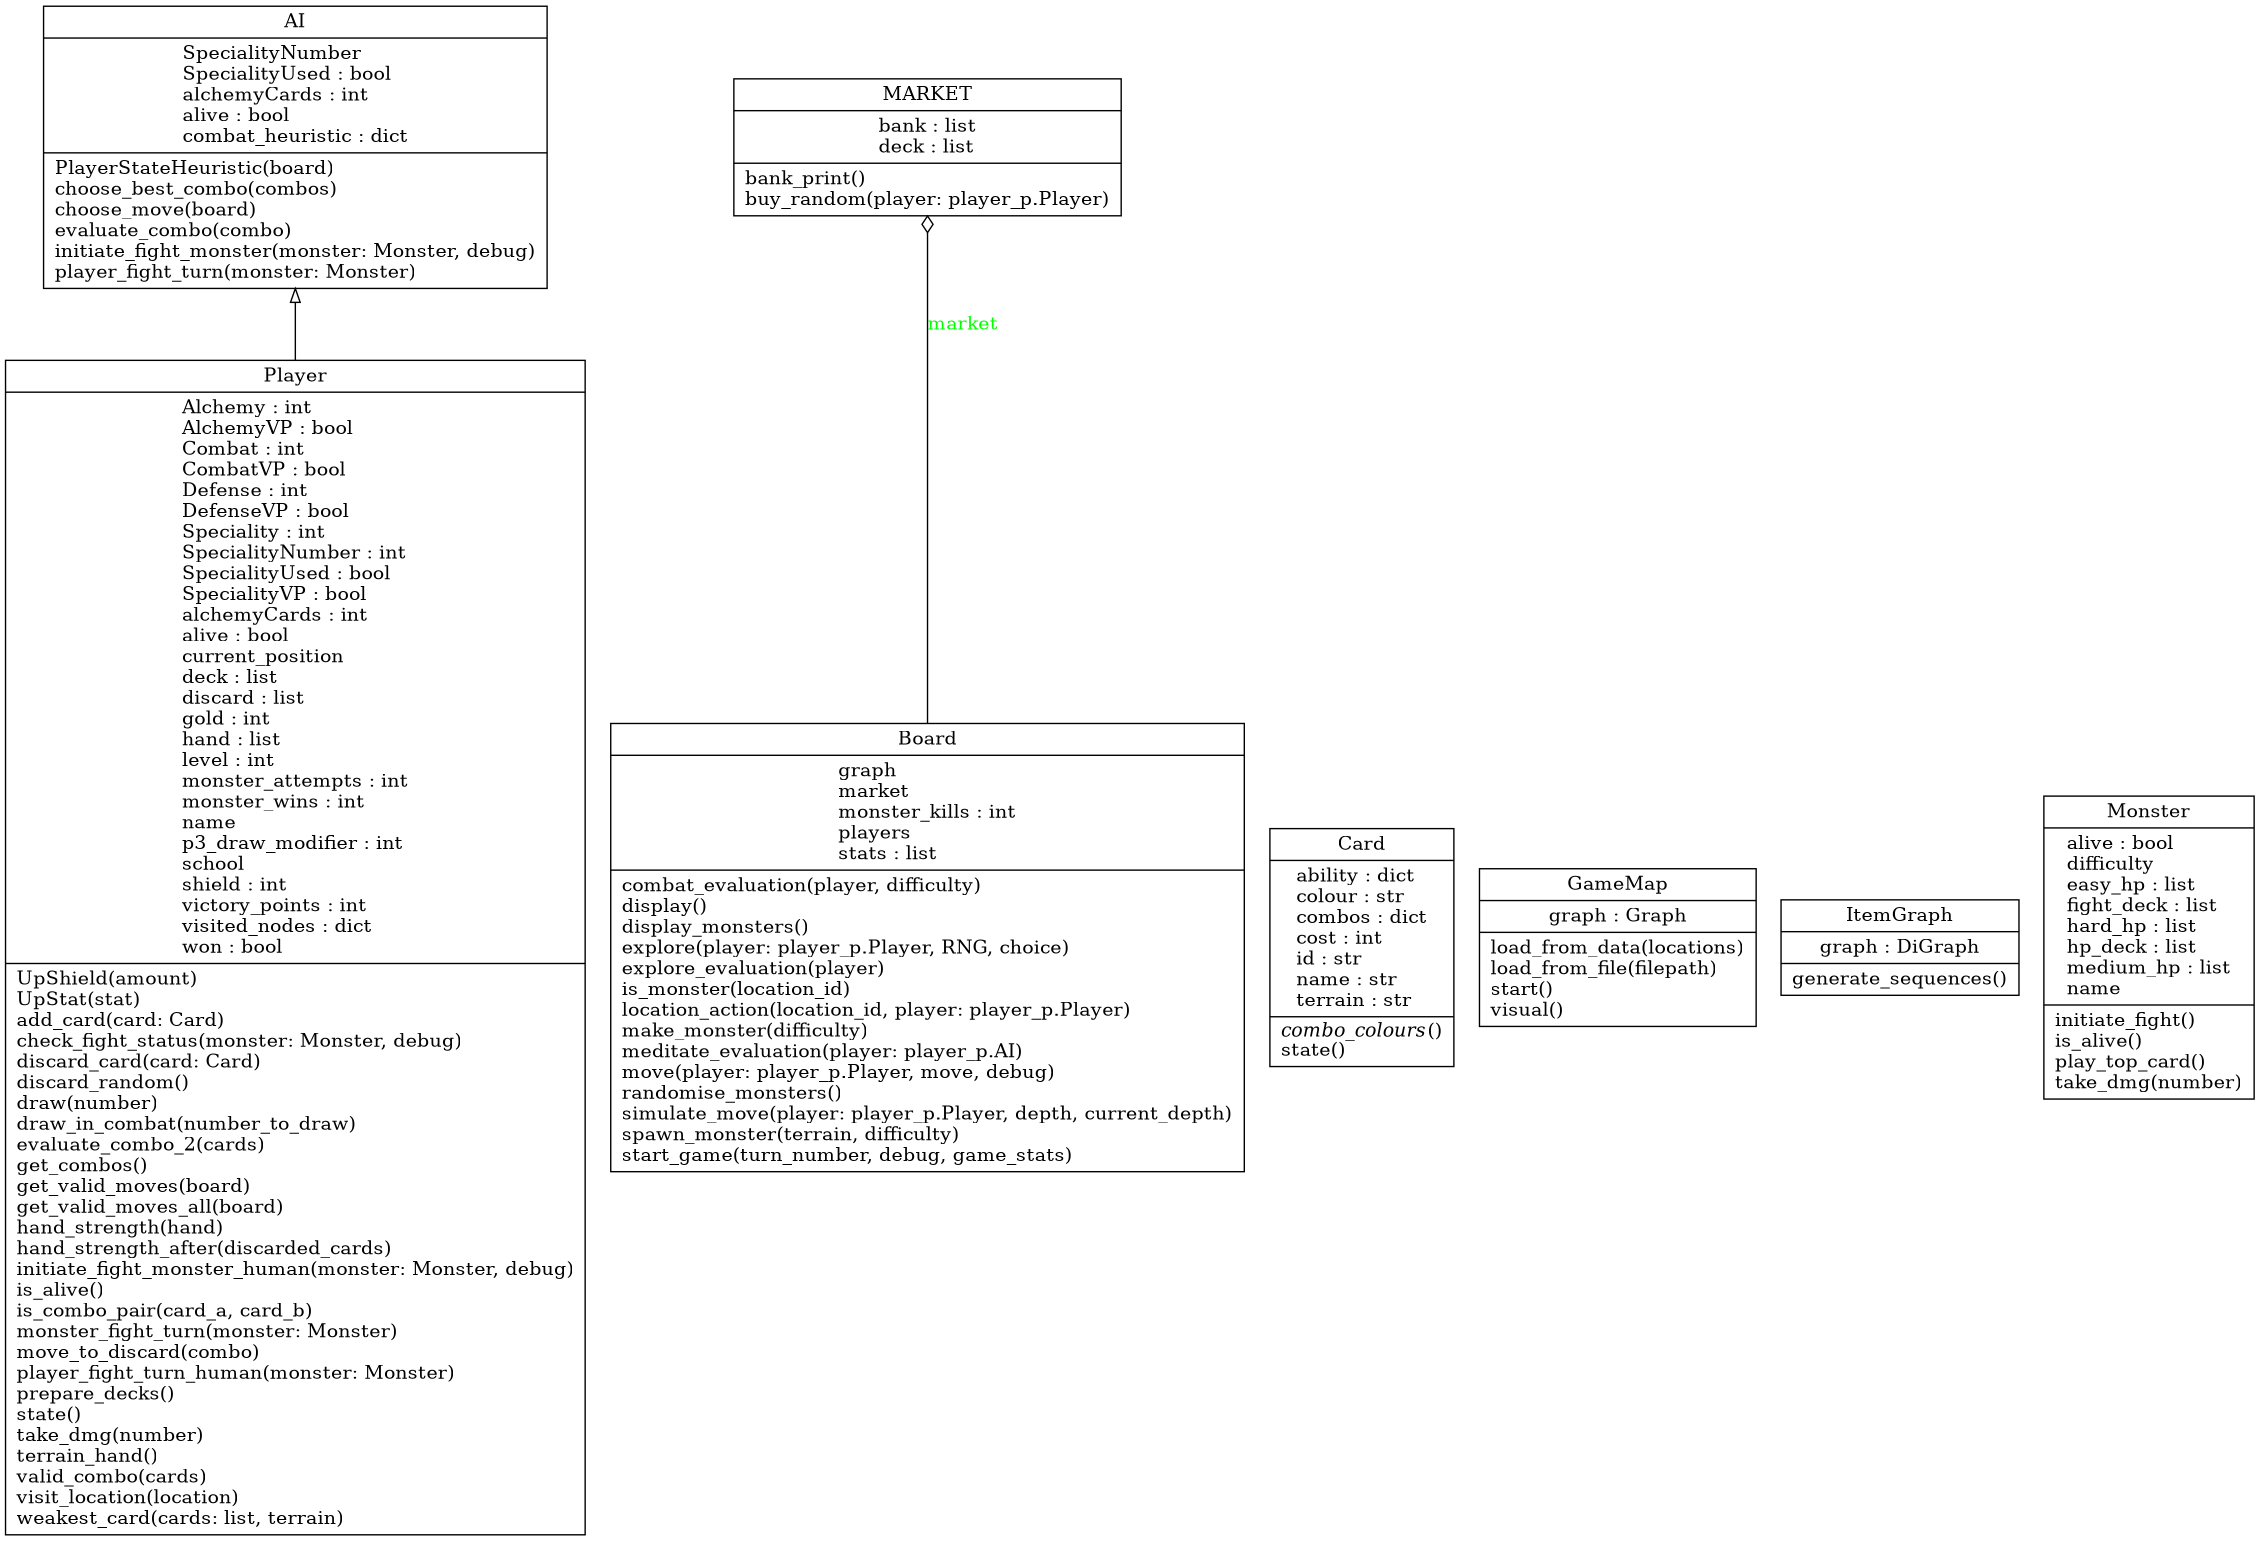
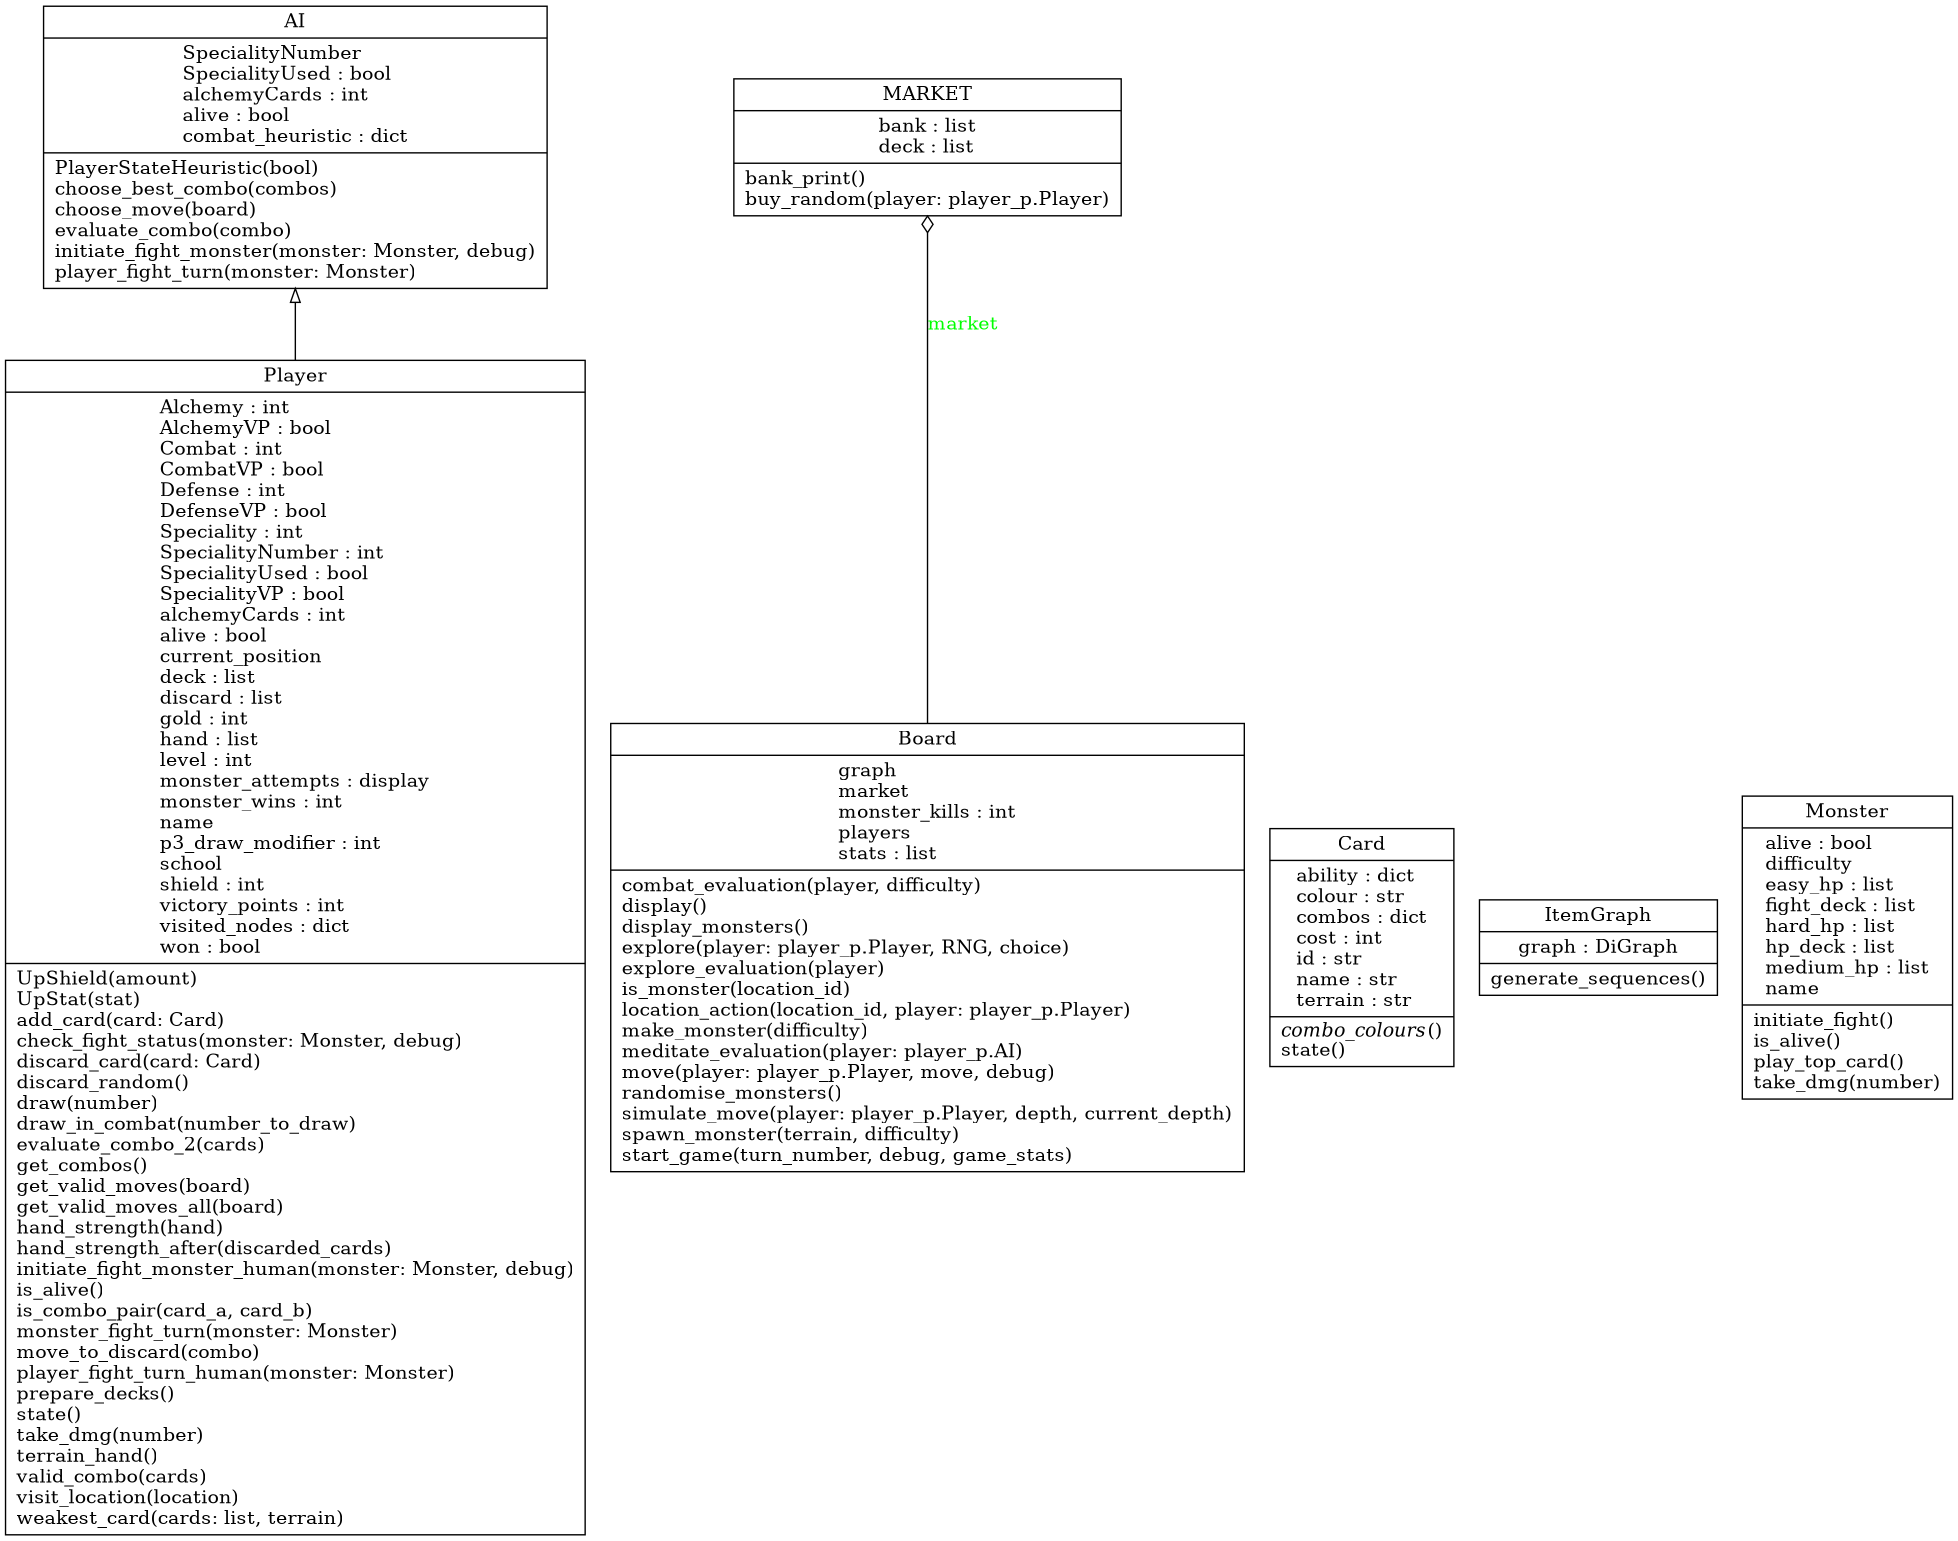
node "AI": text "PlayerStateHeuristic(board)" -> "PlayerStateHeuristic(bool)"
node "Player": text "monster_attempts : int" -> "monster_attempts : display"
node "GameMap": removed
